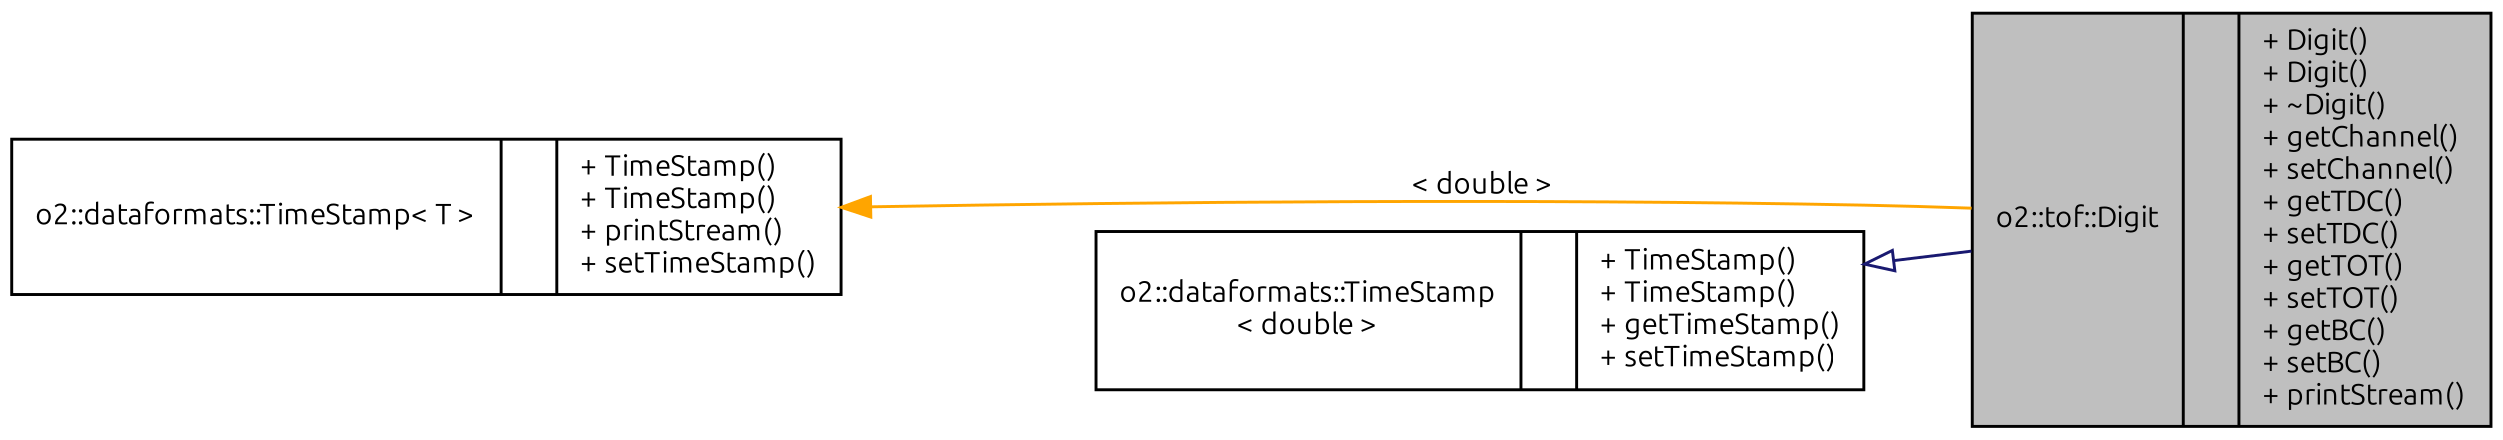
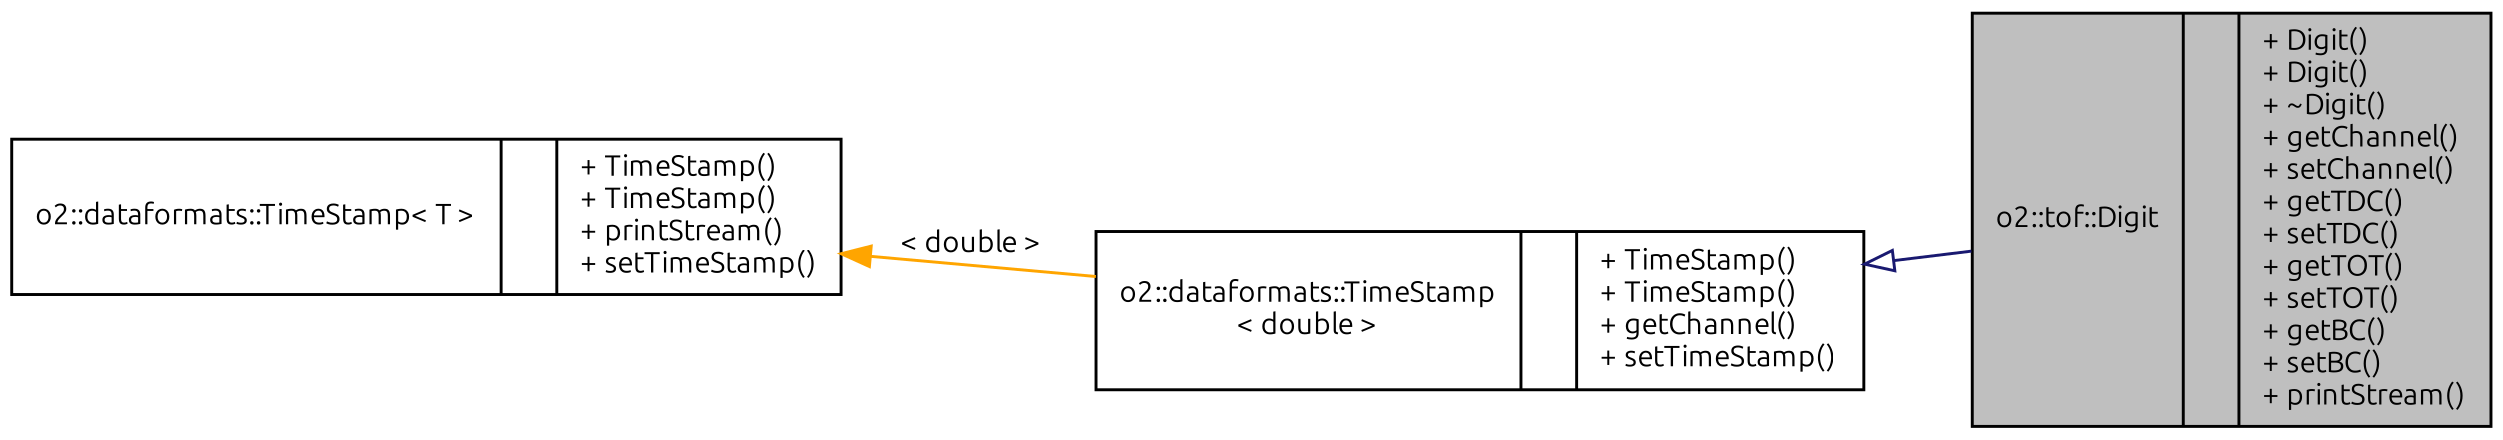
edge "o2::tof::Digit" -> "o2::dataformats::TimeStamp< T >": now "o2::dataformats::TimeStamp" -> "o2::dataformats::TimeStamp< T >"
node "o2::dataformats::TimeStamp": text "+ getTimeStamp()" -> "+ getChannel()"
